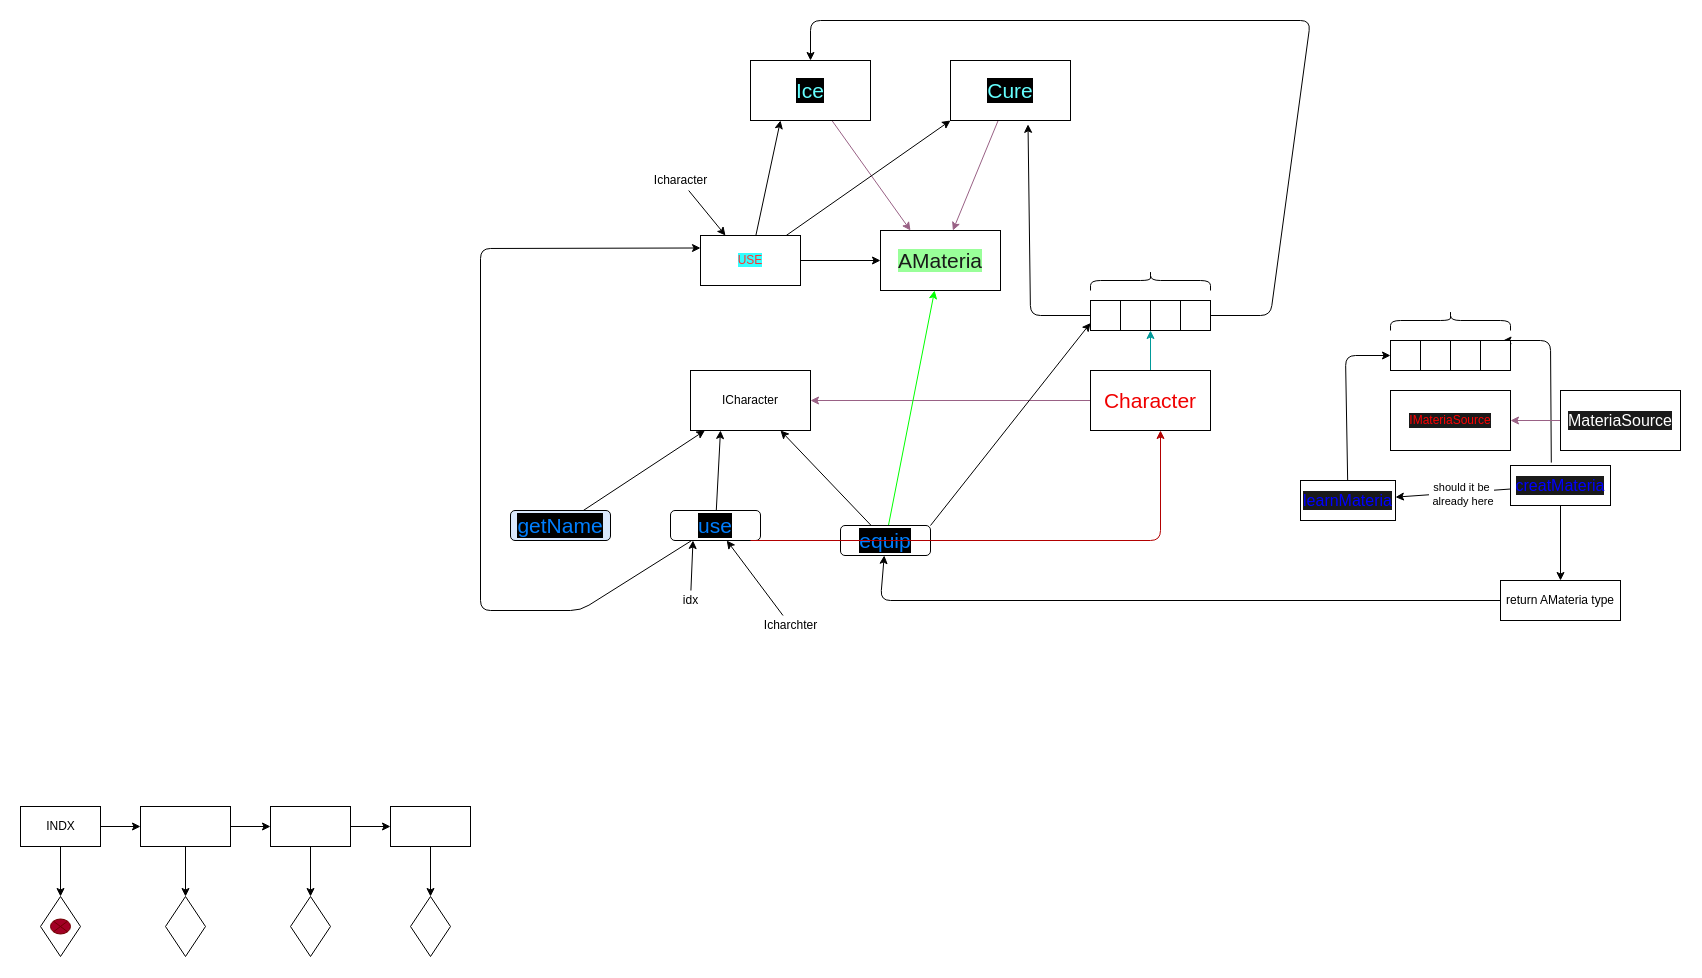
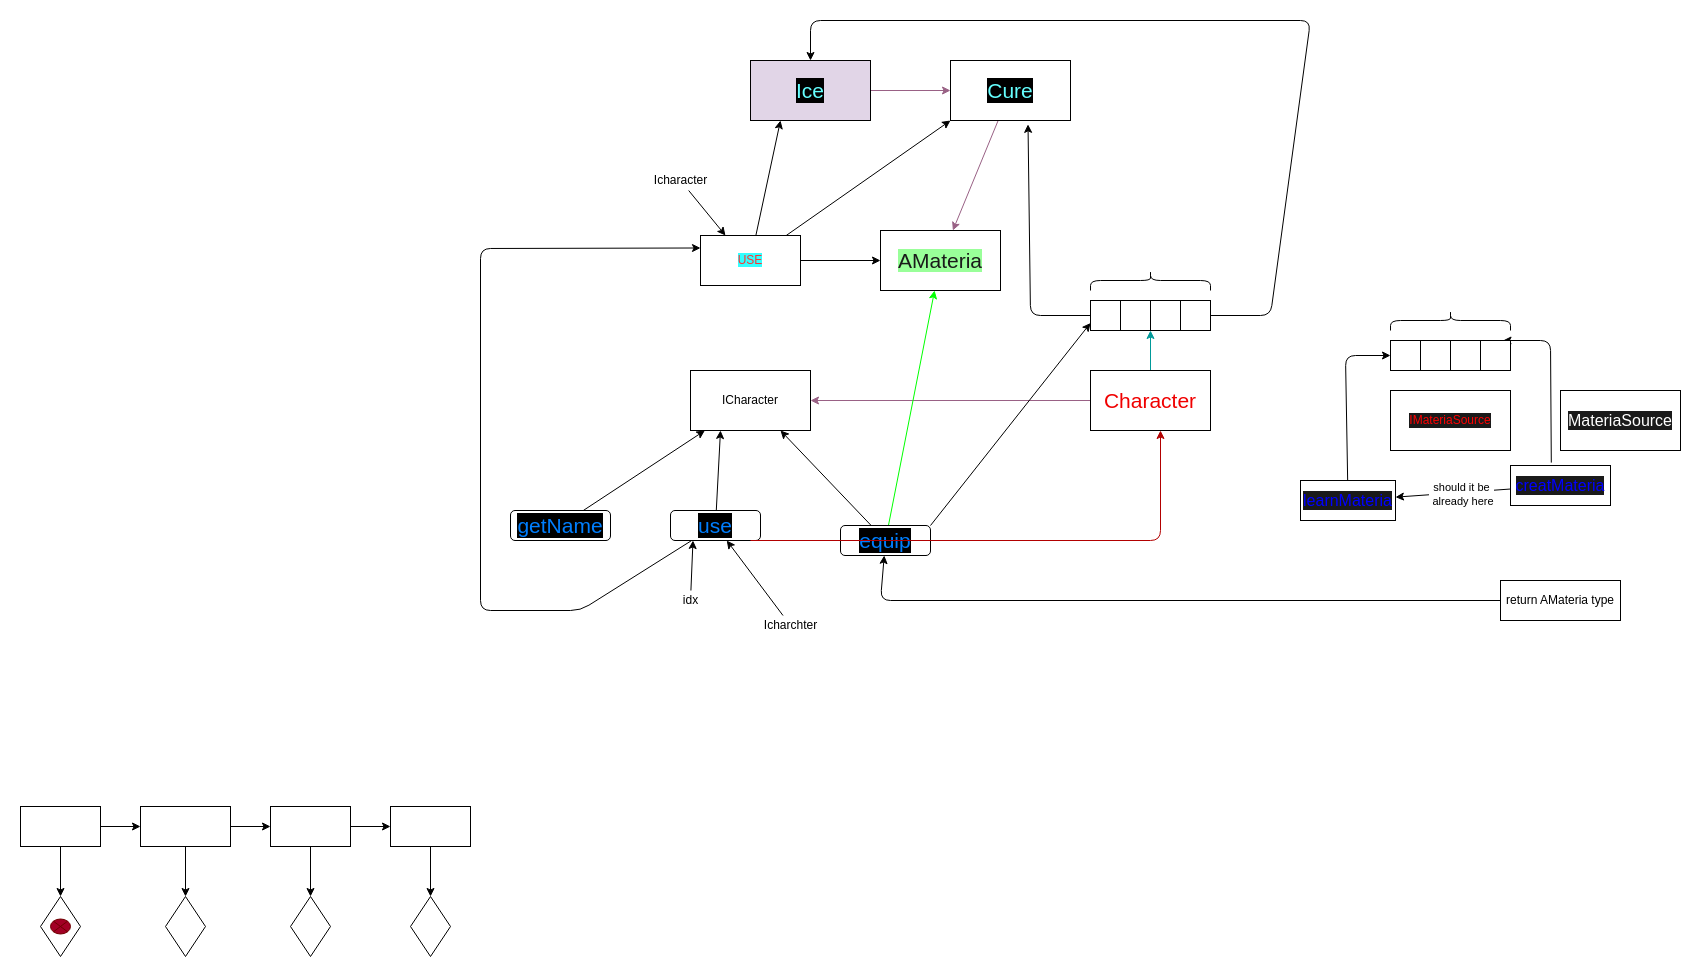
node "Ice": fillcolor #ffffff -> #e1d5e7
edge "Ice" -> "AMateria": now "Ice" -> "Cure"
edge "MateriaSource" -> "IMateriaSource": removed
node "getName": fillcolor #dae8fc -> #ffffff
edge "creatMateria" -> "return AMateria type": removed
node "INDX": removed
